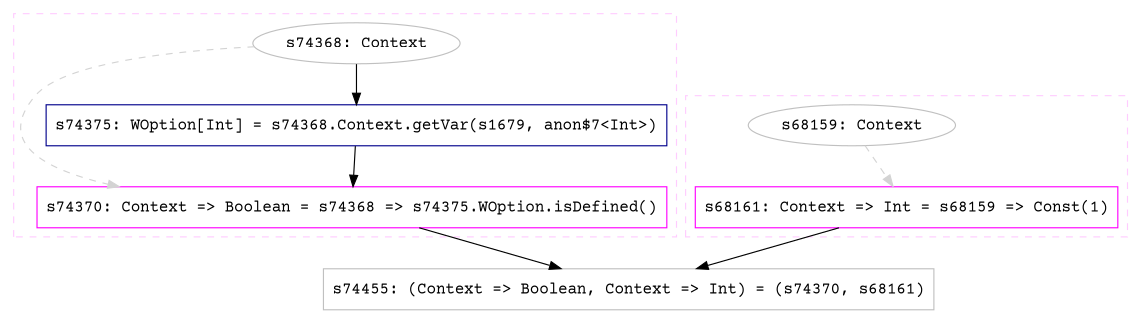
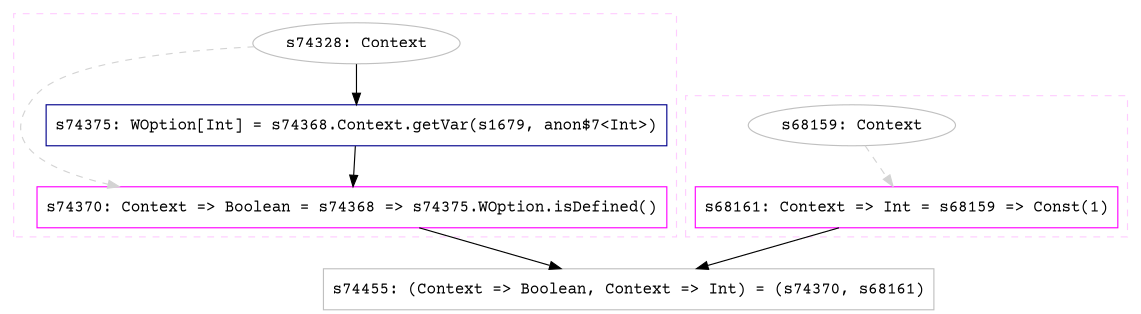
node "s74368: Context": label "s74368: Context" -> "s74328: Context"
